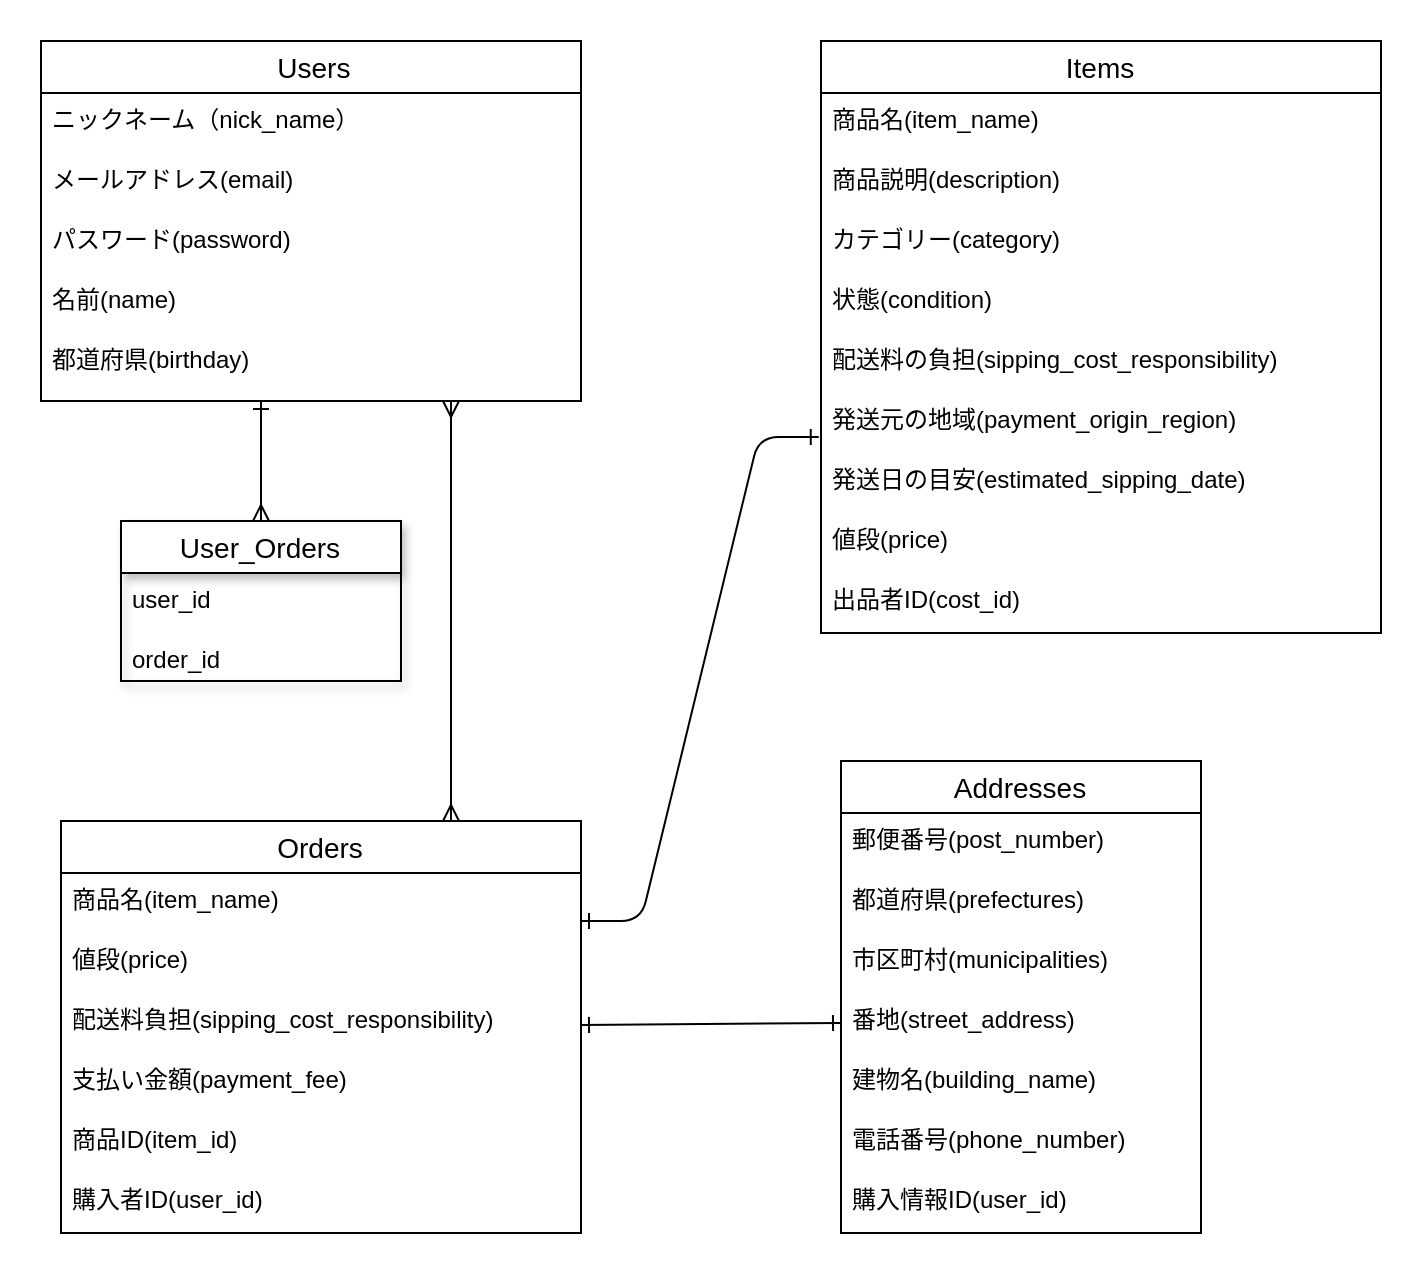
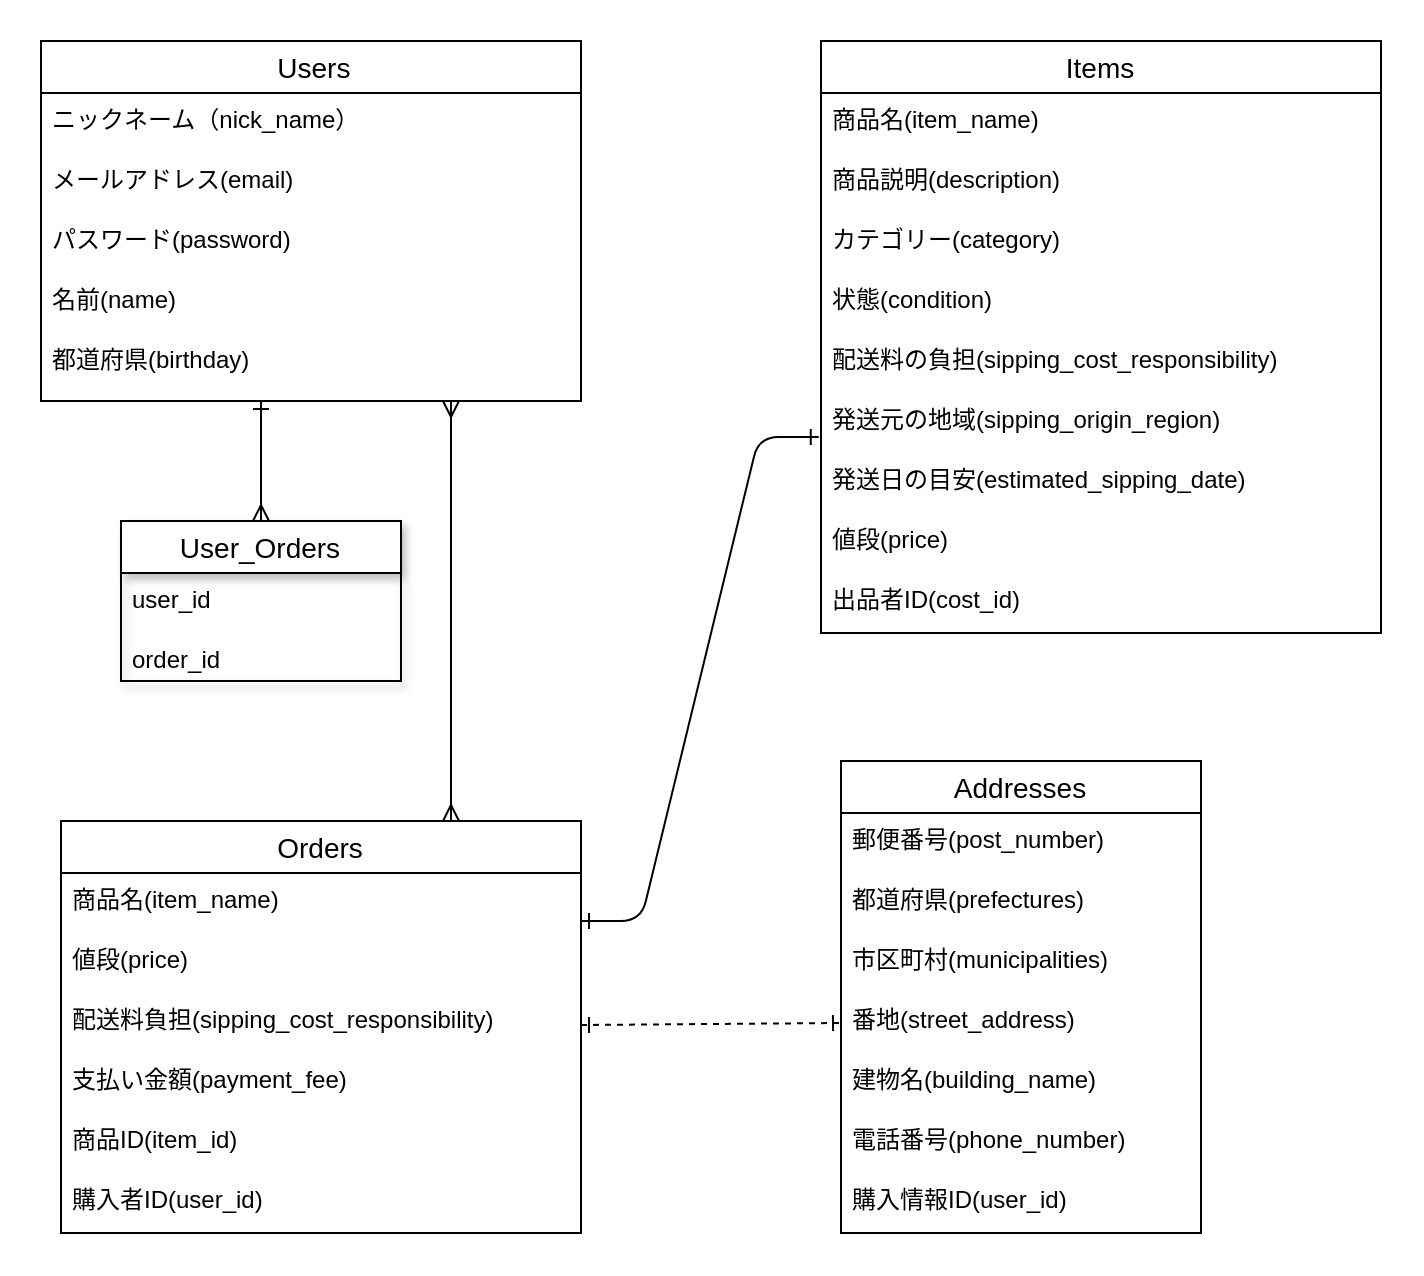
node "発送元の地域(payment_origin_region)": label "発送元の地域(payment_origin_region)" -> "発送元の地域(sipping_origin_region)"
edge "番地(street_address)" -- "Orders": style solid -> dashed
